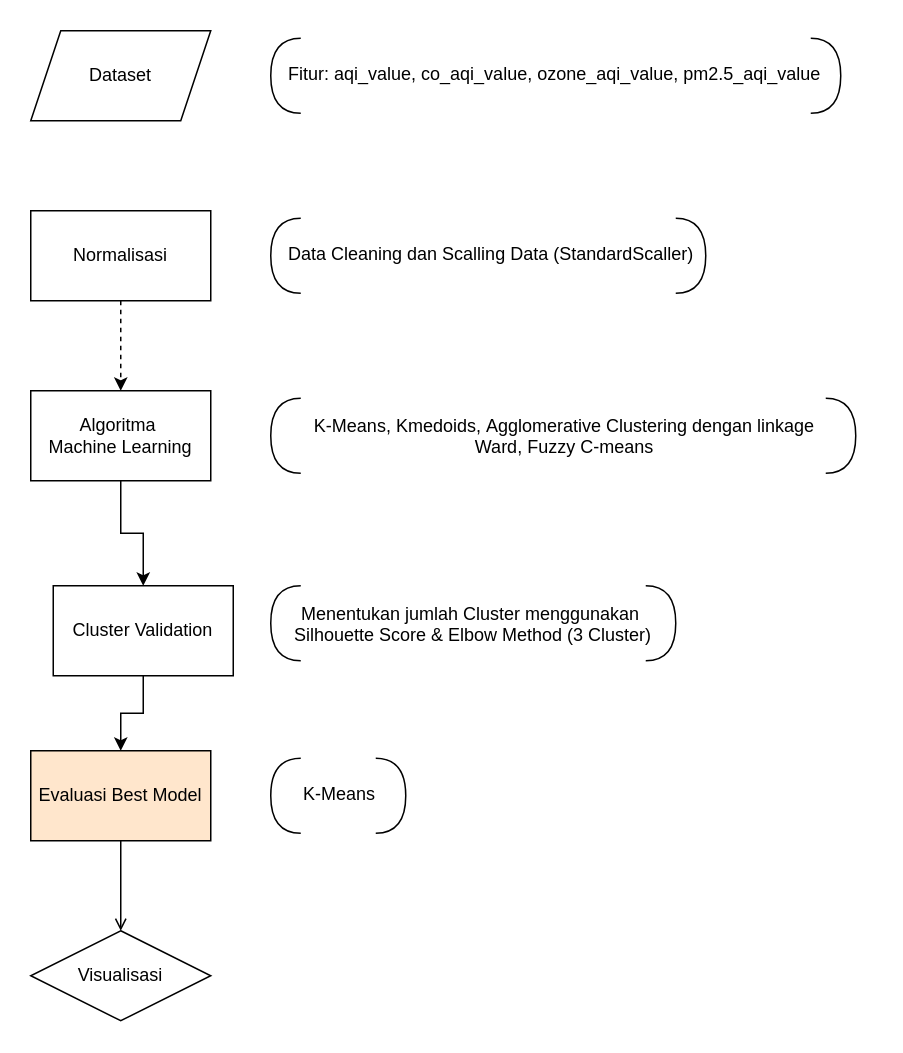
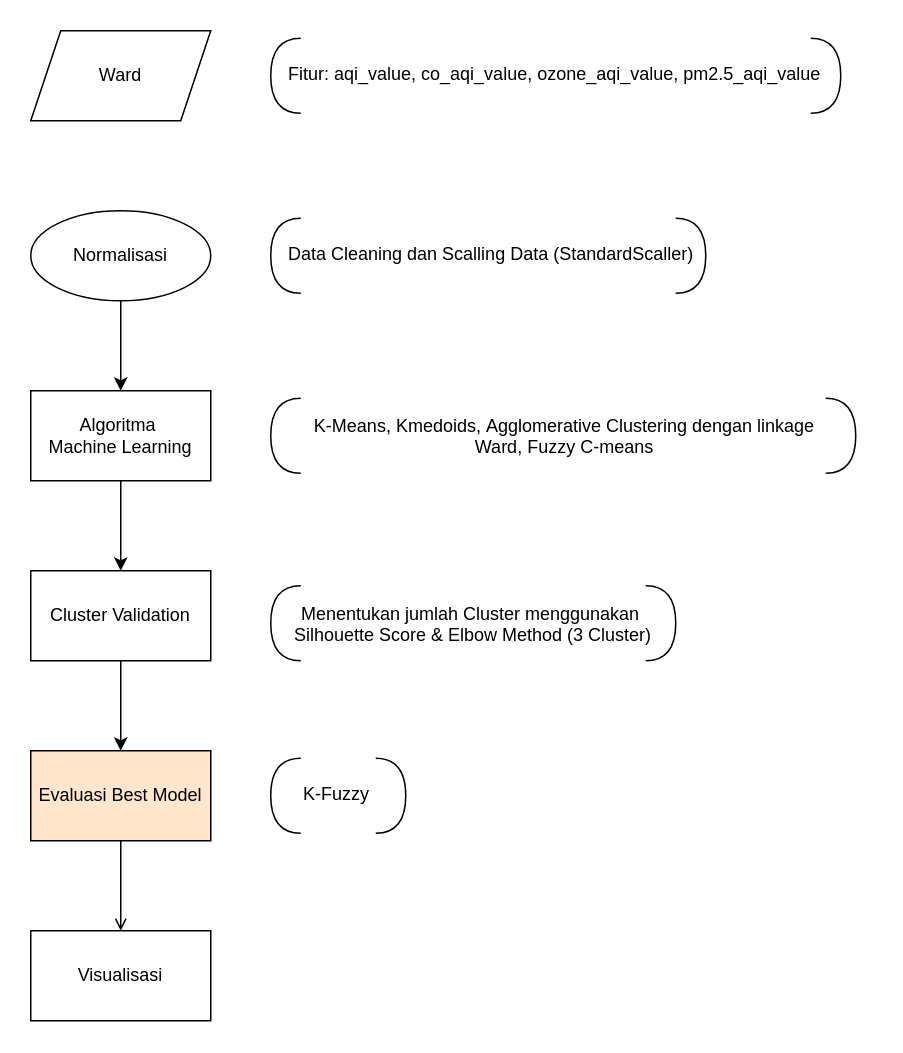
node "Dataset": label "Dataset" -> "Ward"
node "Normalisasi": shape rectangle -> ellipse
edge "Normalisasi" -> "Algoritma Machine Learning": style dashed -> solid
node "Cluster Validation": moved (143, 631) -> (121, 616)
node "K-Means": label "K-Means" -> "K-Fuzzy"
node "Visualisasi": shape diamond -> rectangle
